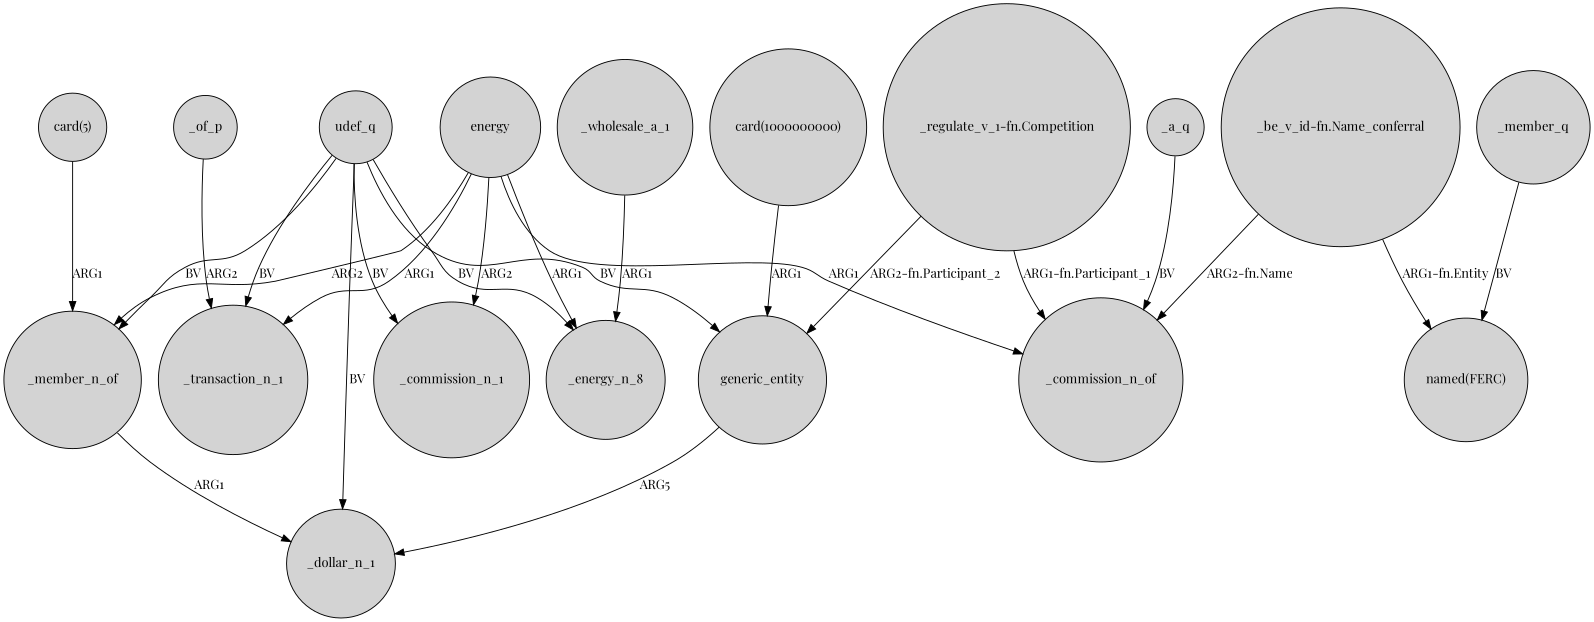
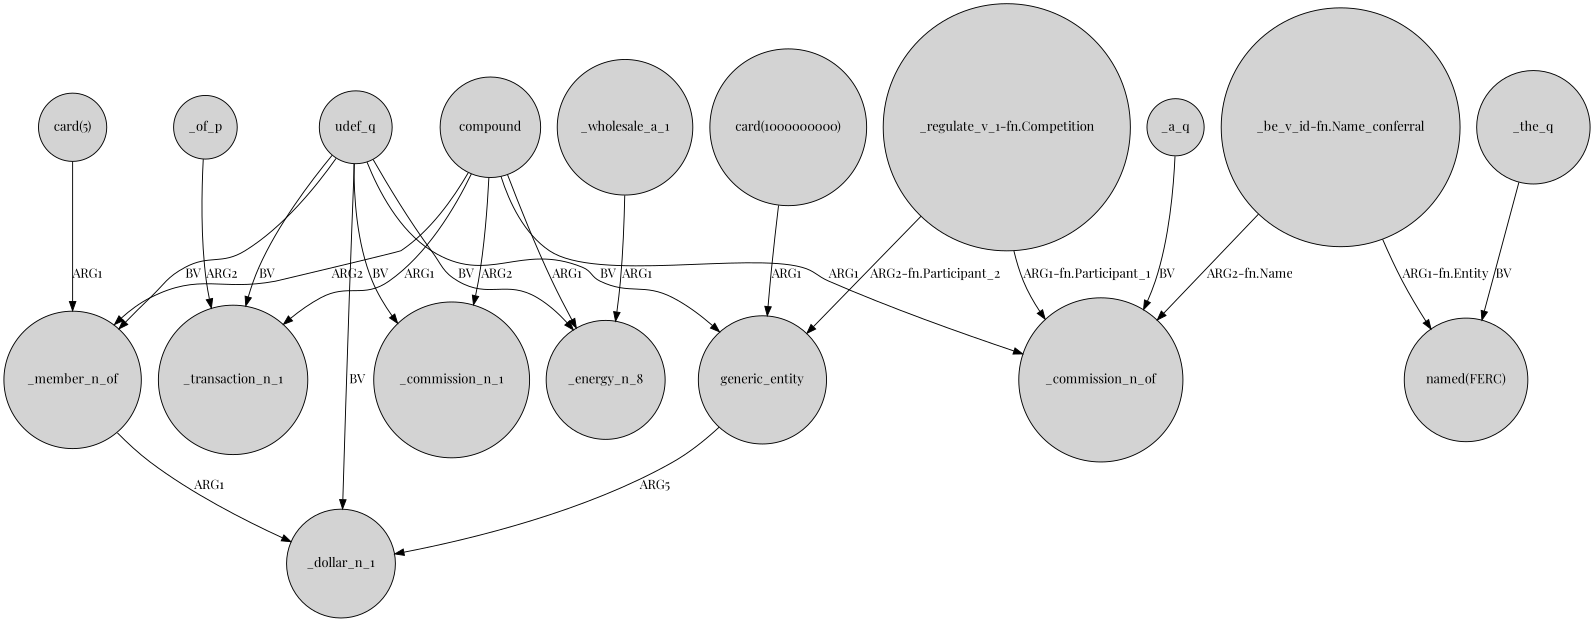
node "energy": label "energy" -> "compound"
node "_member_q": label "_member_q" -> "_the_q"
